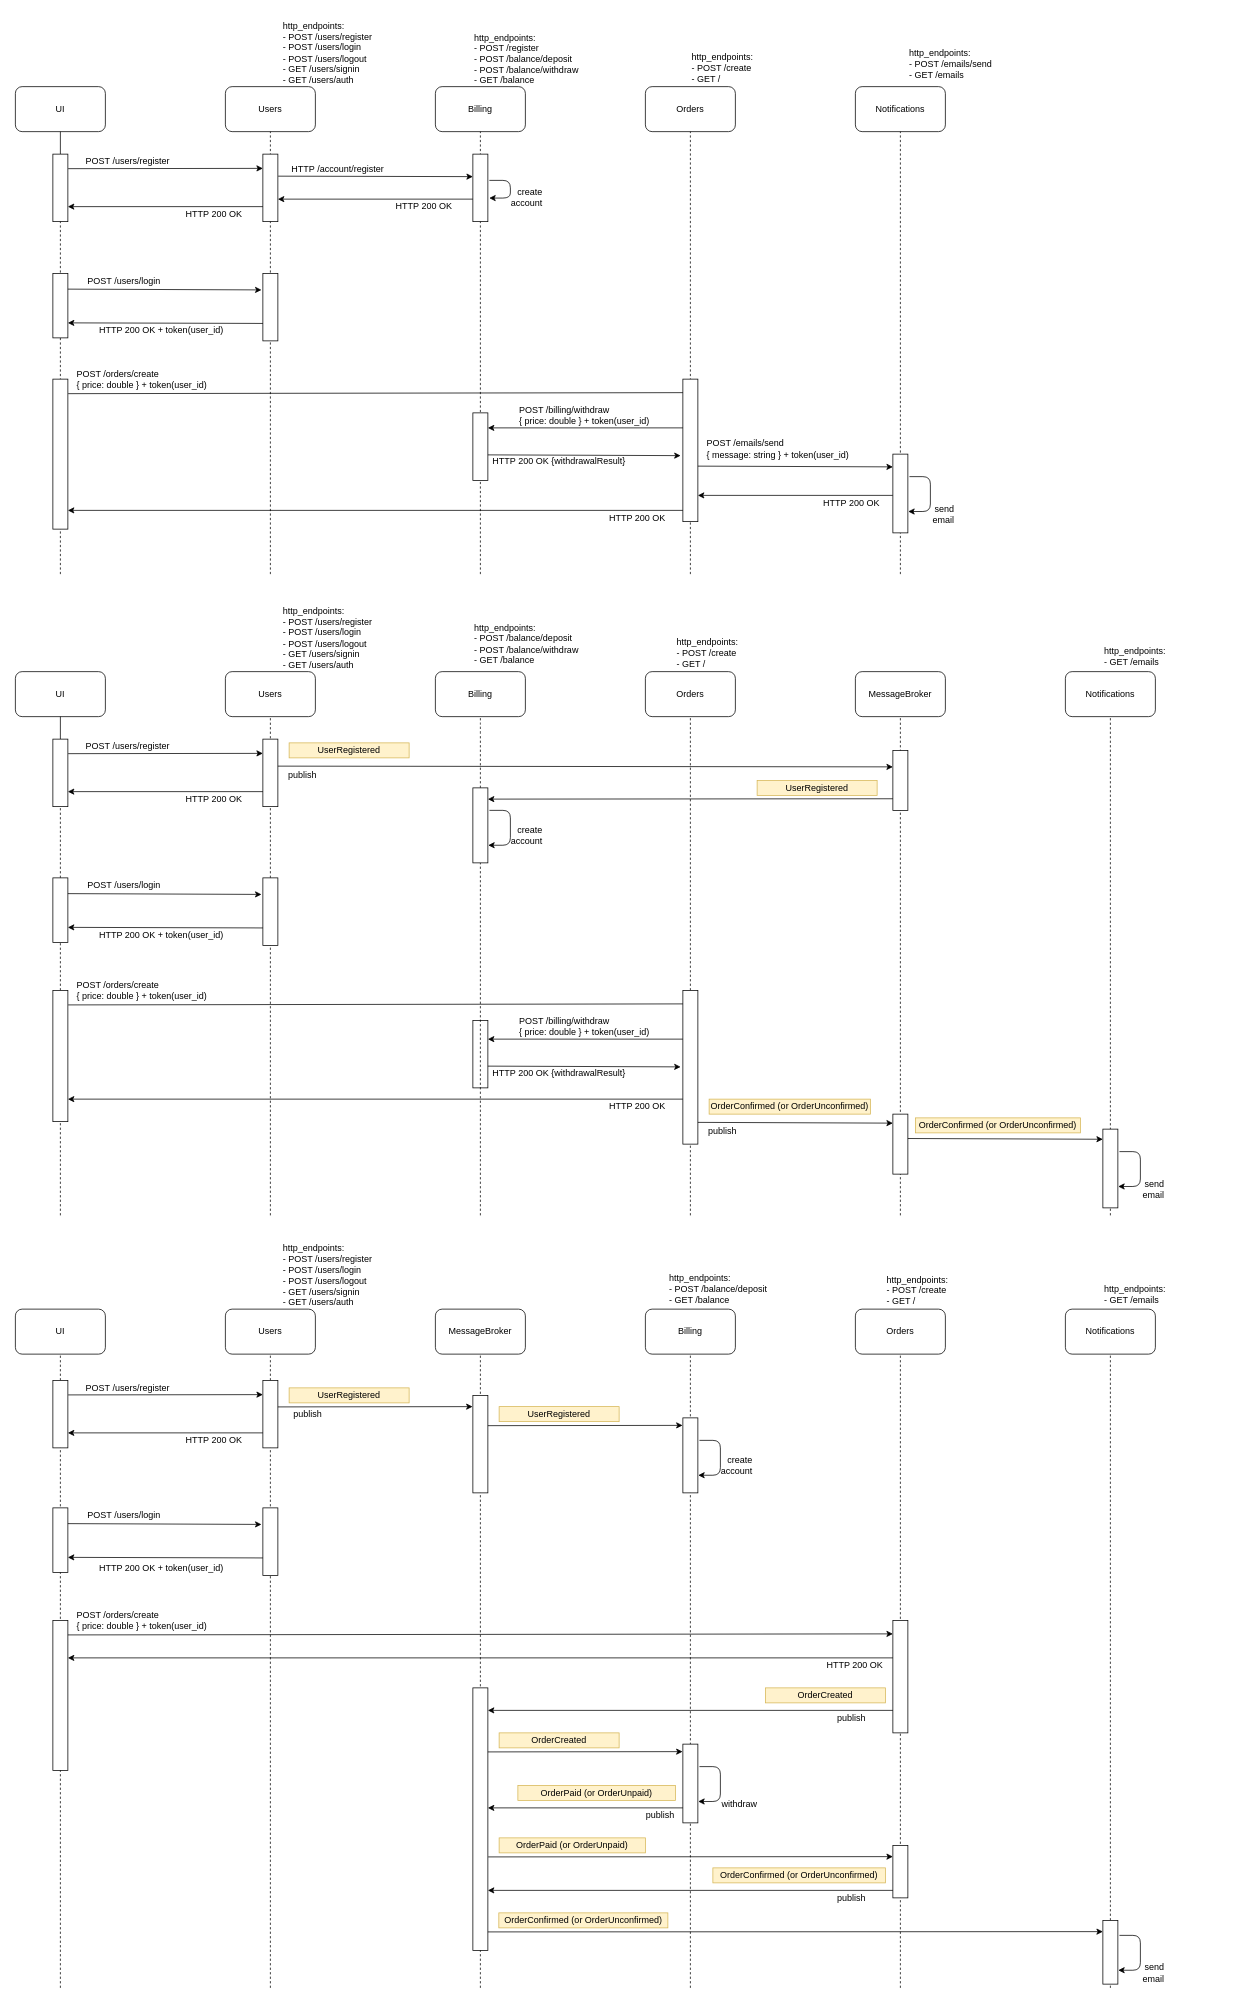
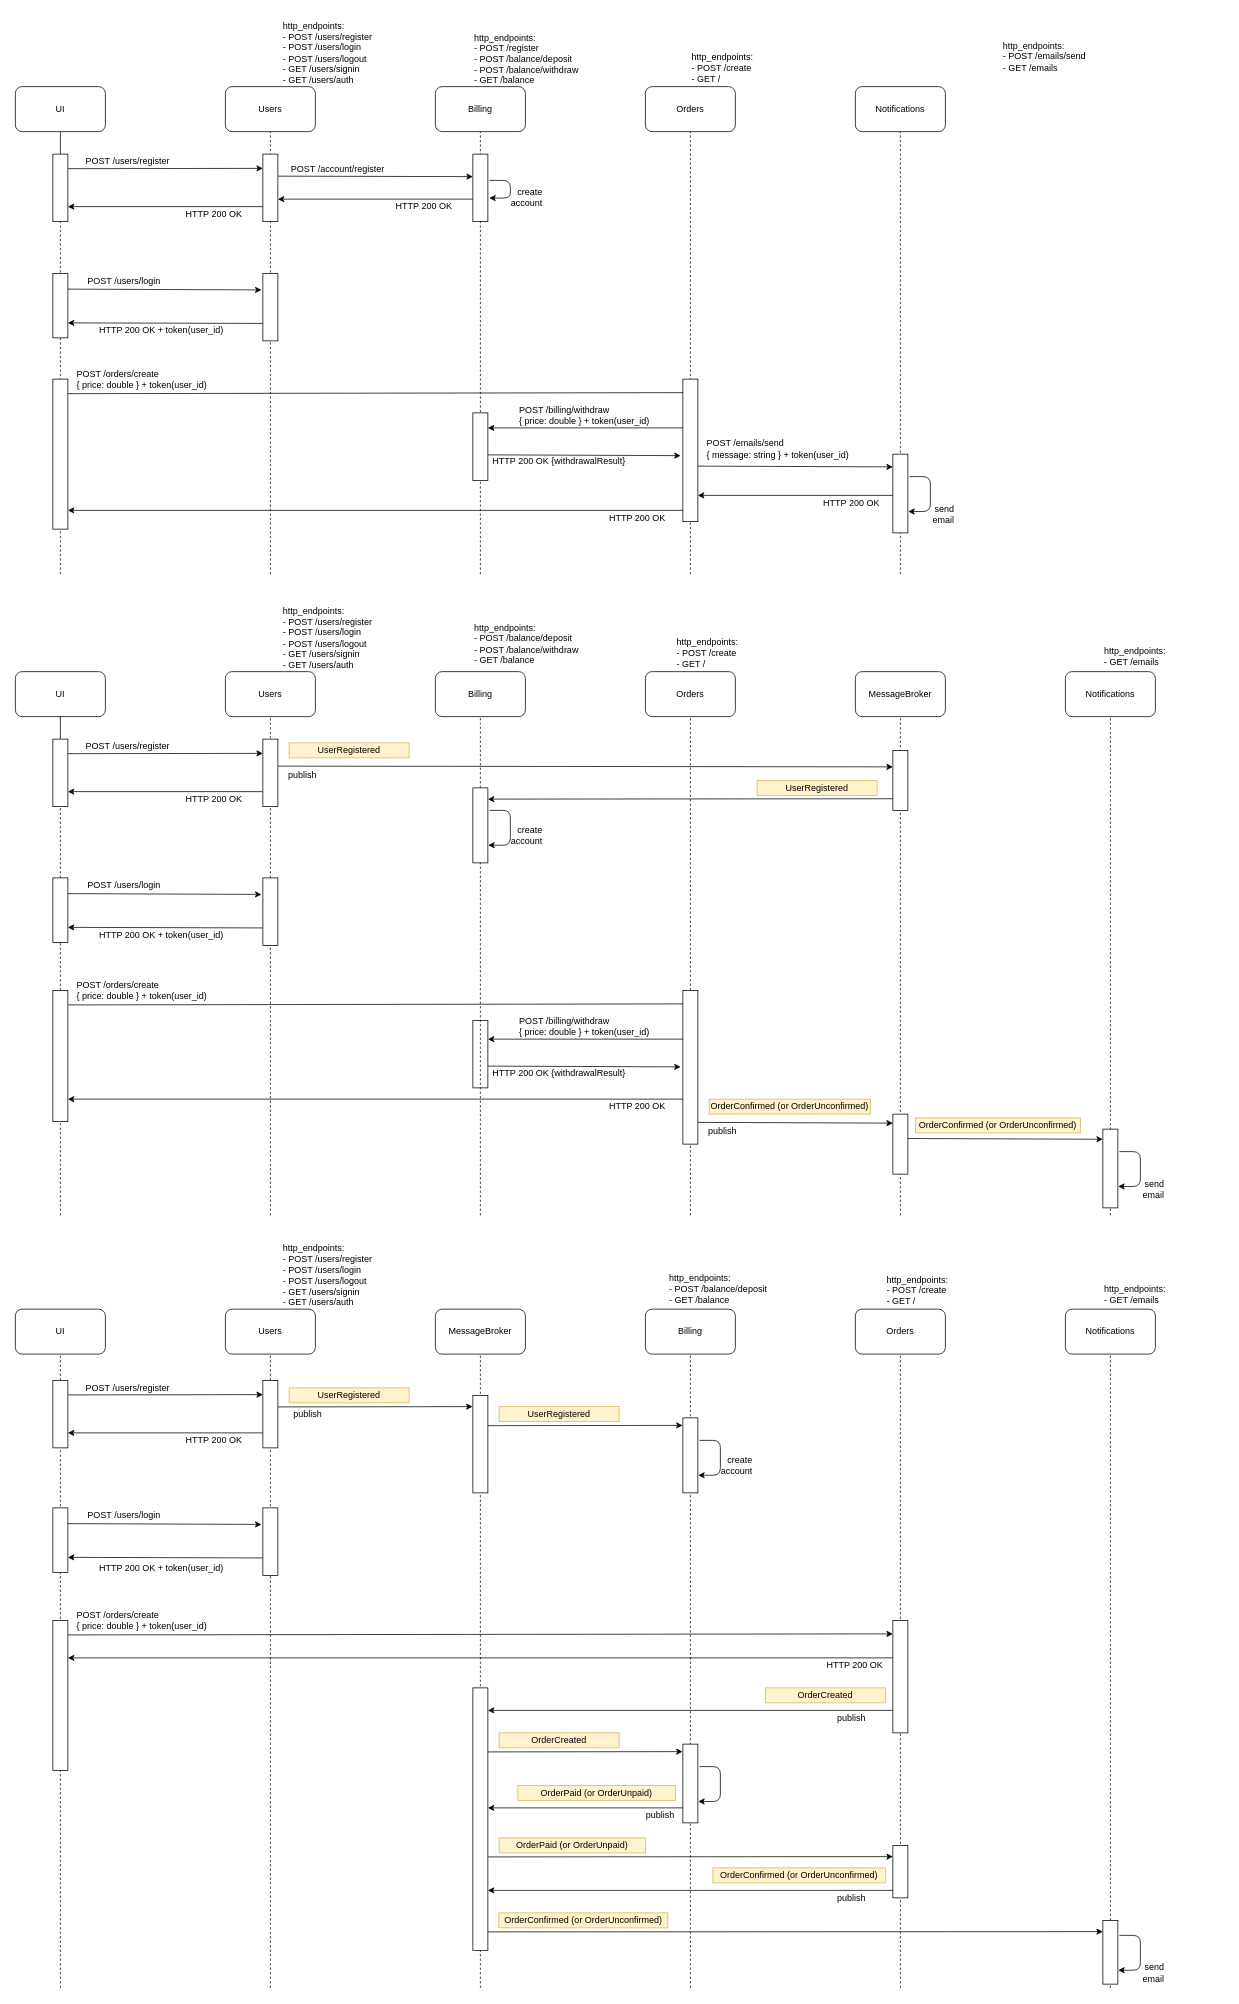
node "http_endpoints: - POST /emails/send - GET /emails": moved (968, 64) -> (1062, 57)
node "HTTP /account/register": label "HTTP /account/register" -> "POST /account/register"
node "withdraw": removed
